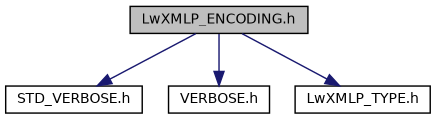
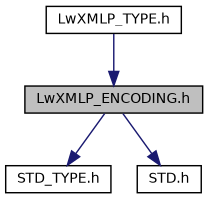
edge "LwXMLP_ENCODING.h" -> "LwXMLP_TYPE.h": reversed
node "STD_VERBOSE.h": label "STD_VERBOSE.h" -> "STD_TYPE.h"
node "VERBOSE.h": label "VERBOSE.h" -> "STD.h"
